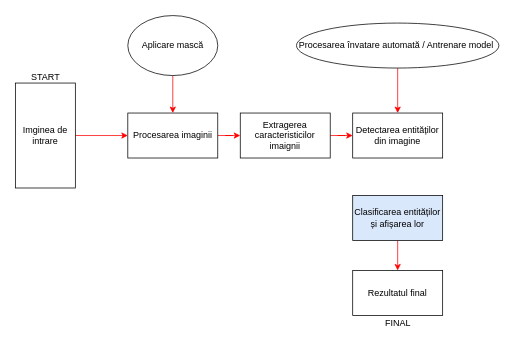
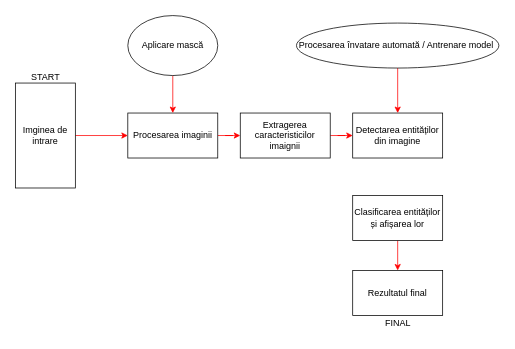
node "Clasificarea entităților și afișarea lor": fillcolor #dae8fc -> #ffffff
